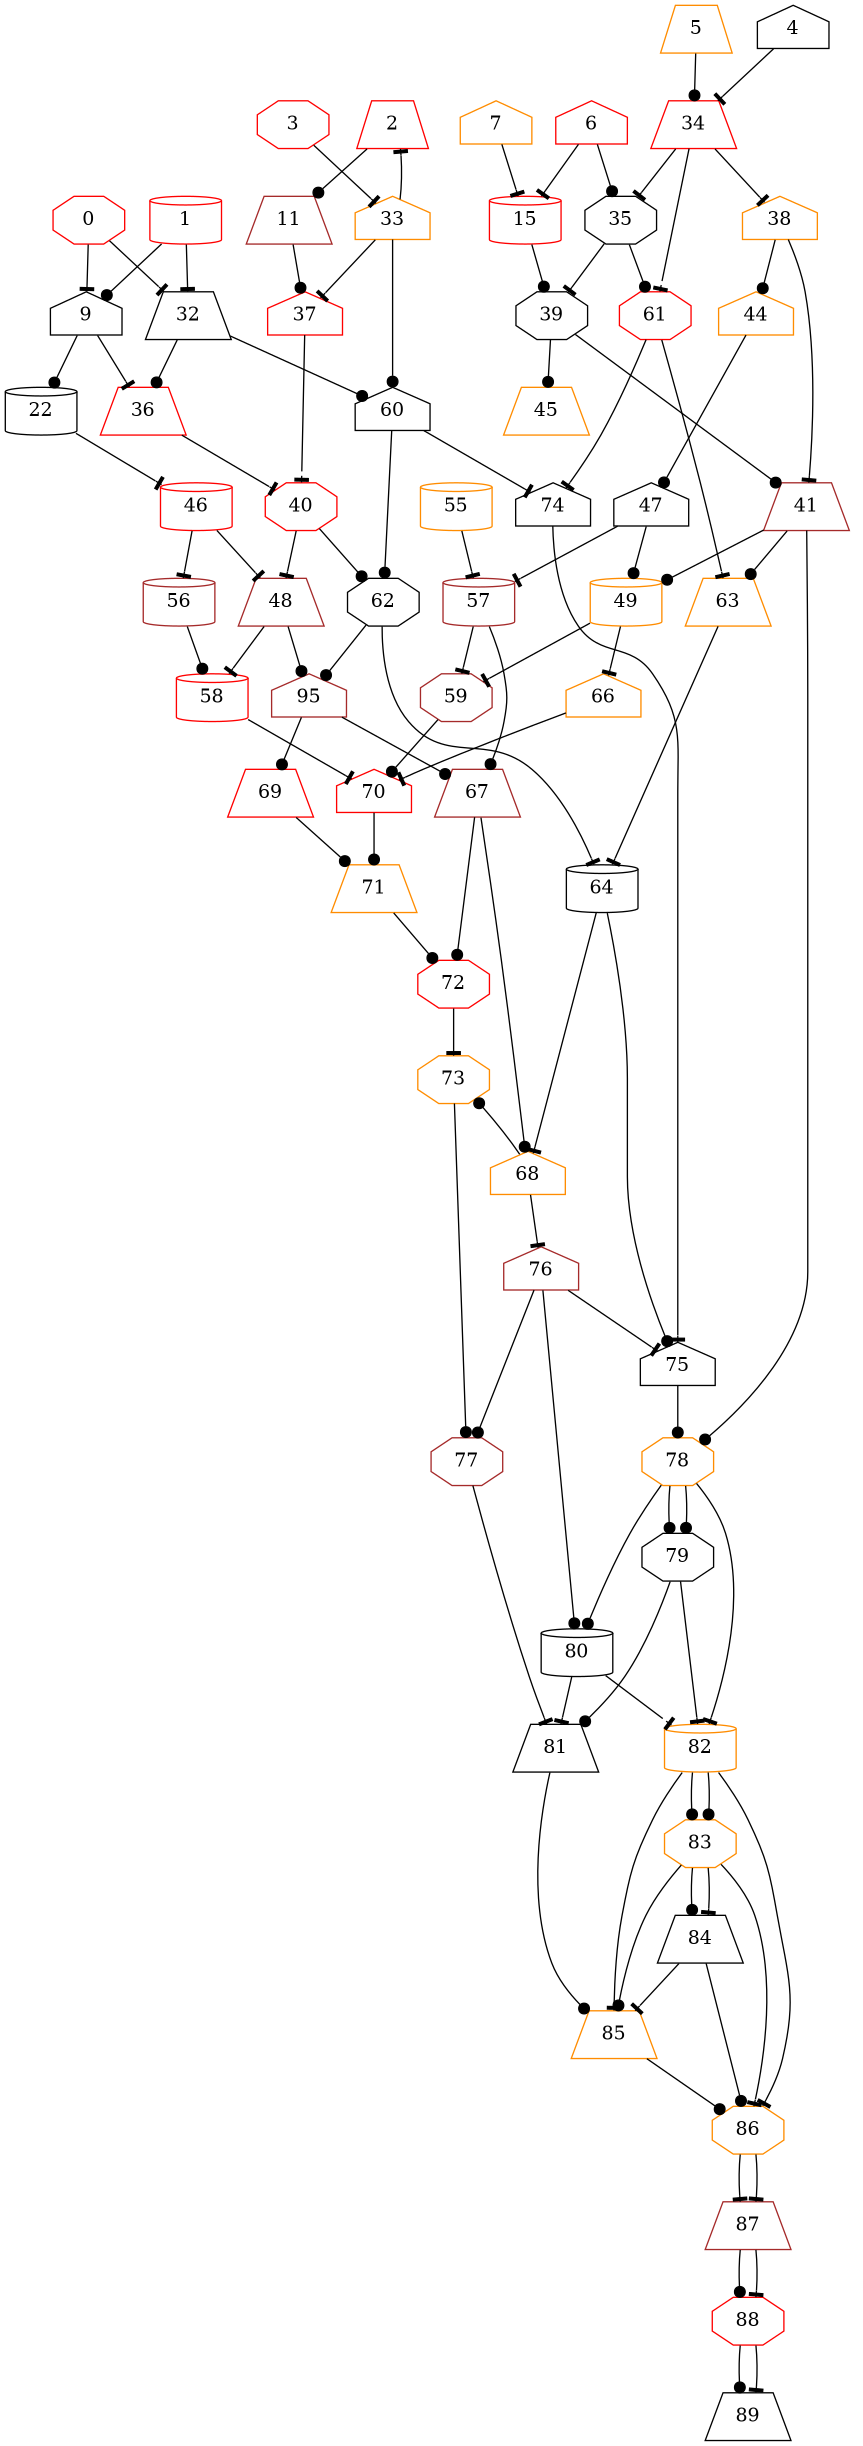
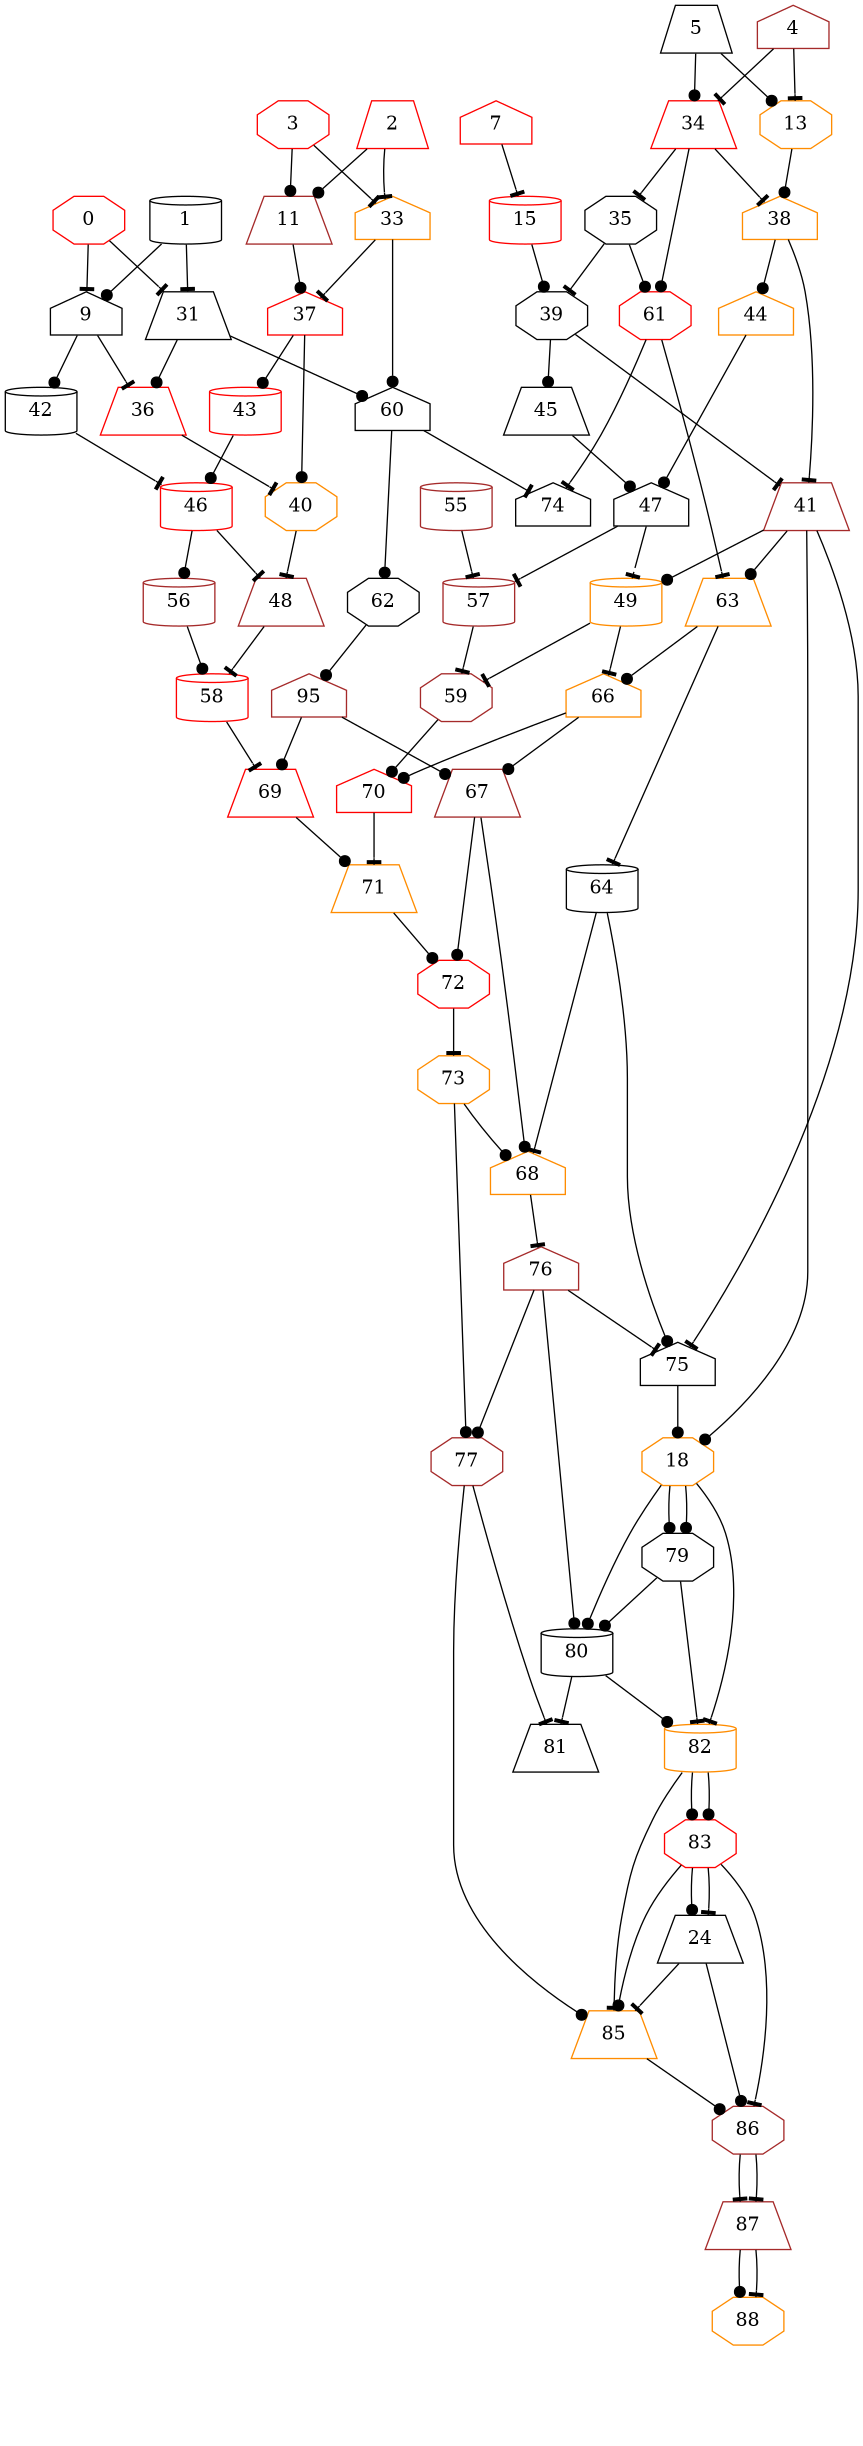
node "5": color darkorange -> black
node "4": color black -> brown
node "7": color darkorange -> red
node "6": removed
node "13": added
edge "3" -> "11": added
edge "33" -> "2": reversed
edge "34" -> "61": arrowhead tee -> dot
node "1": color red -> black
node "32": label "32" -> "31"
edge "37" -> "40": arrowhead tee -> dot
edge "39" -> "41": arrowhead dot -> tee
node "22": label "22" -> "42"
node "43": added
node "45": color darkorange -> black
edge "45" -> "47": added
node "40": color red -> darkorange
node "55": color darkorange -> brown
edge "47" -> "49": arrowhead dot -> tee
edge "40" -> "62": removed
edge "46" -> "56": arrowhead tee -> dot
edge "48" -> "95": removed
edge "63" -> "66": added
edge "57" -> "67": now "66" -> "67"
edge "66" -> "70": arrowhead tee -> dot
edge "62" -> "64": removed
edge "58" -> "70": now "58" -> "69"
edge "70" -> "71": arrowhead dot -> tee
edge "74" -> "75": now "41" -> "75"
edge "68" -> "73": reversed
node "78": label "78" -> "18"
edge "79" -> "81": now "79" -> "80"
edge "80" -> "82": arrowhead tee -> dot
node "83": color darkorange -> red
edge "81" -> "85": now "77" -> "85"
edge "82" -> "86": removed
node "84": label "84" -> "24"
node "86": color darkorange -> brown
node "88": color red -> darkorange
node "89": removed
